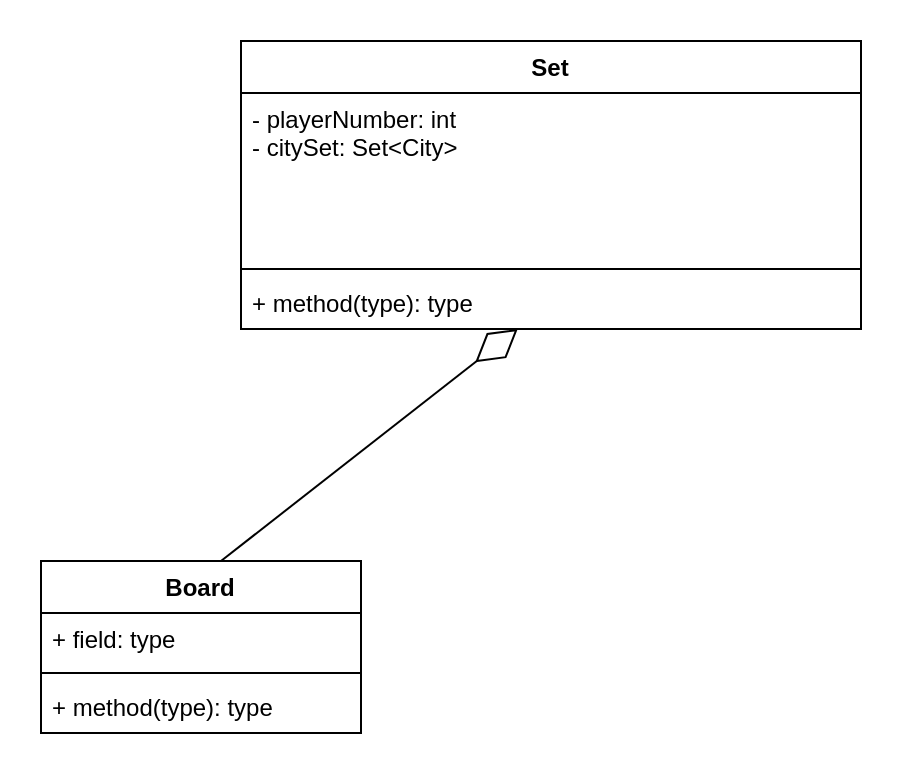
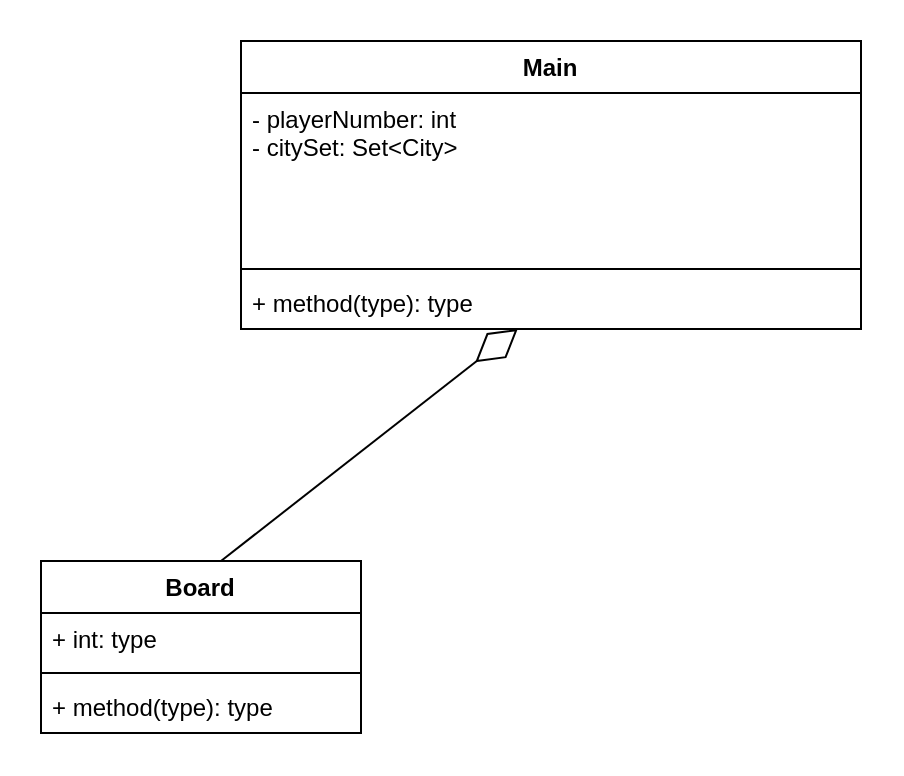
node "Set": label "Set" -> "Main"
node "+ field: type": label "+ field: type" -> "+ int: type"
